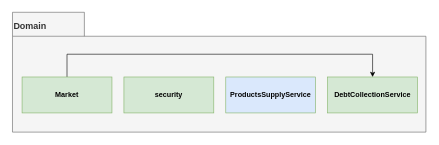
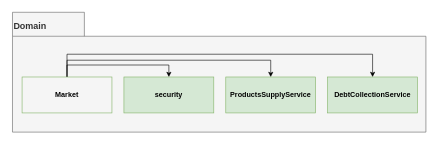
edge "Market" -> "ProductsSupplyService": added
edge "Market" -> "security": added
node "Market": fillcolor #d5e8d4 -> #f5f5f5
node "ProductsSupplyService": fillcolor #dae8fc -> #d5e8d4
